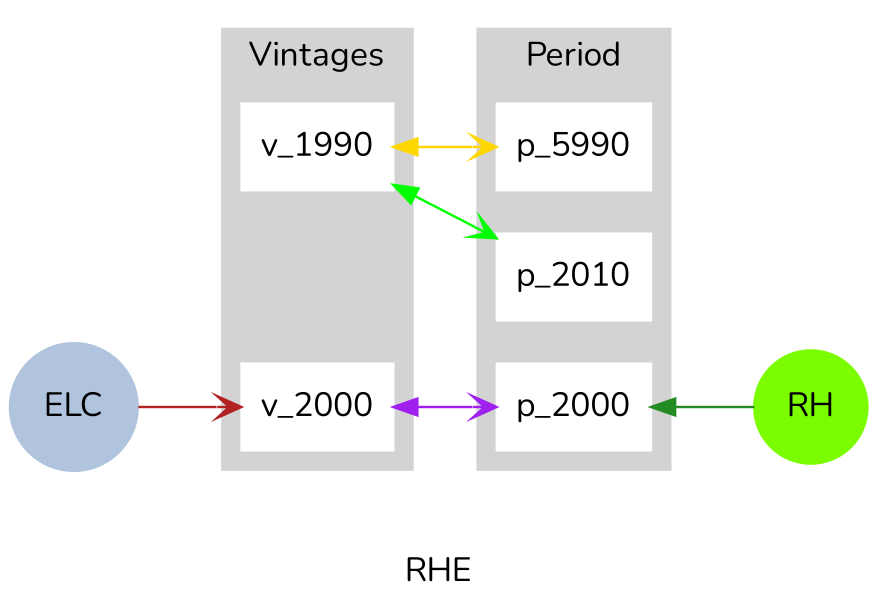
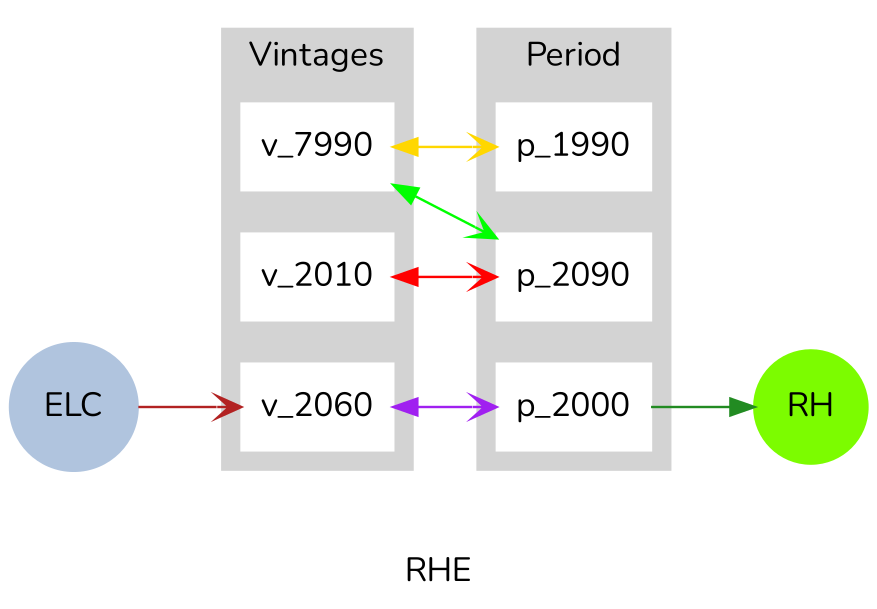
node "v_1990": label "v_1990" -> "v_7990"
node "p_5990": label "p_5990" -> "p_1990"
node "v_2010": added
node "p_2010": label "p_2010" -> "p_2090"
node "v_2000": label "v_2000" -> "v_2060"
edge "RH" -> "p_2000": reversed
